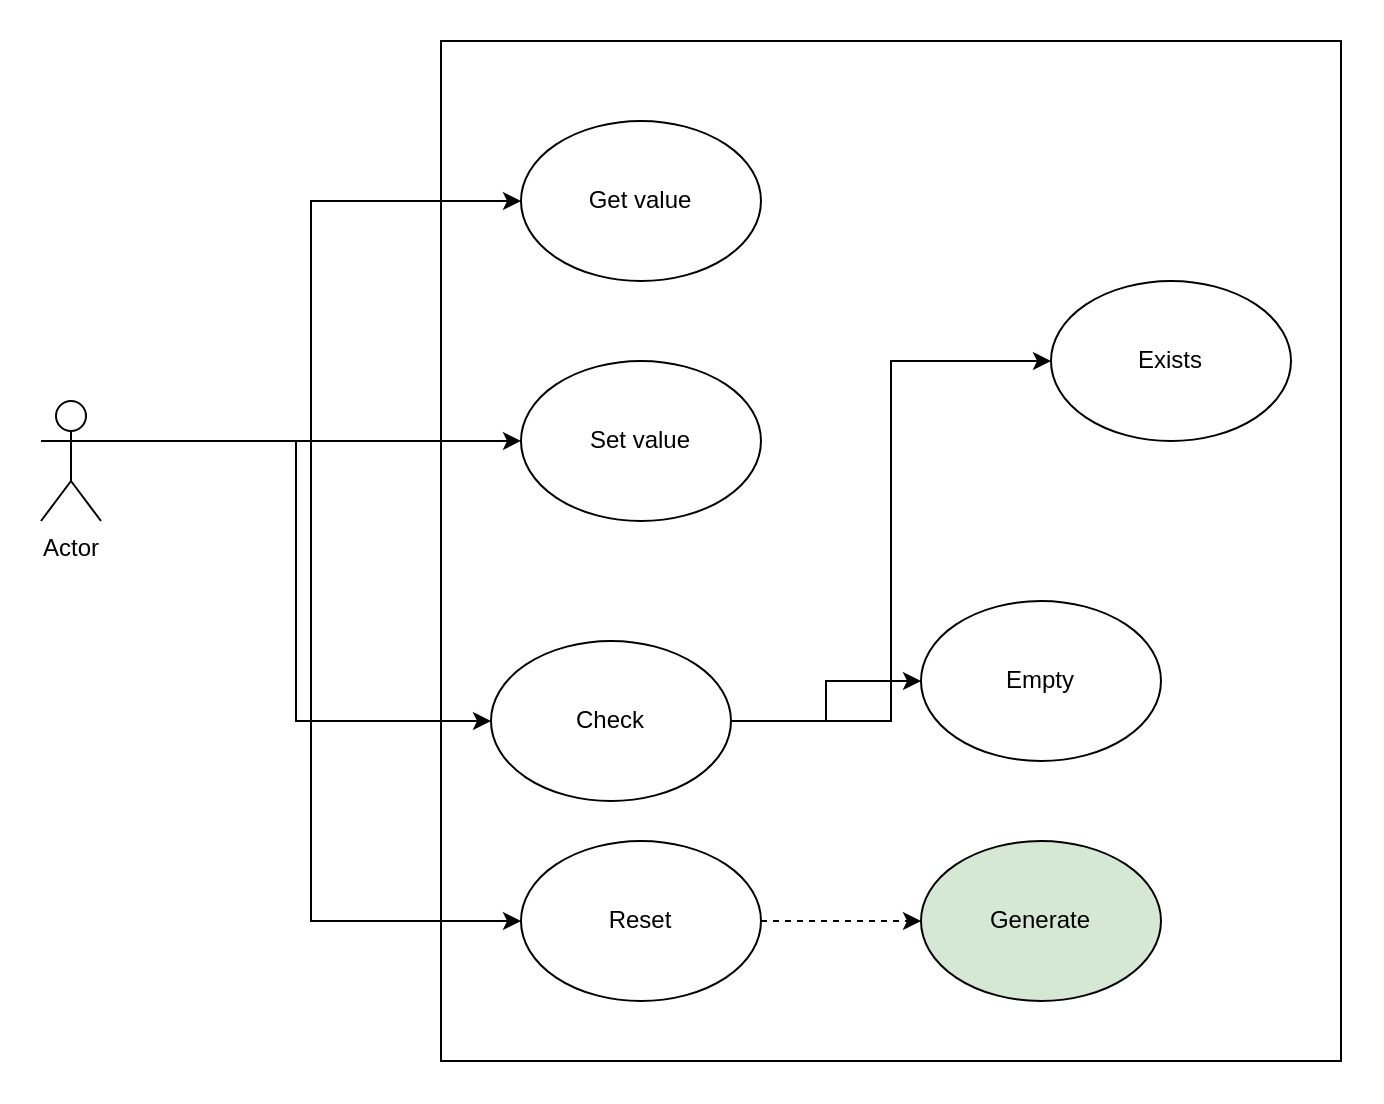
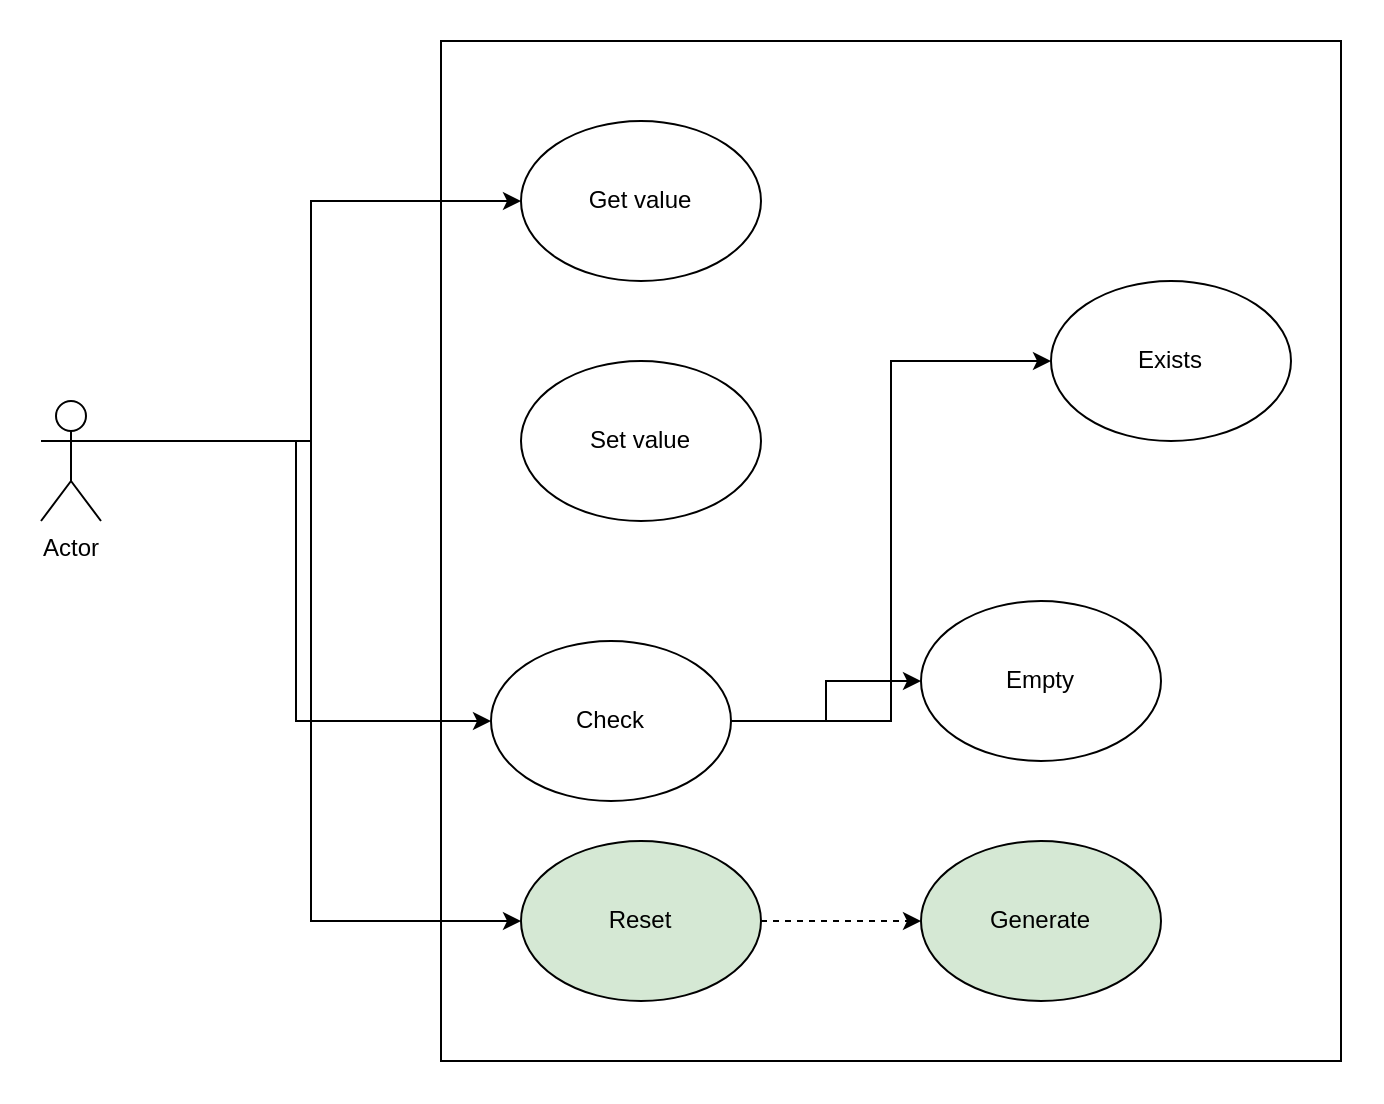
edge "Actor" -> "Set value": removed
node "Reset": fillcolor #ffffff -> #d5e8d4
